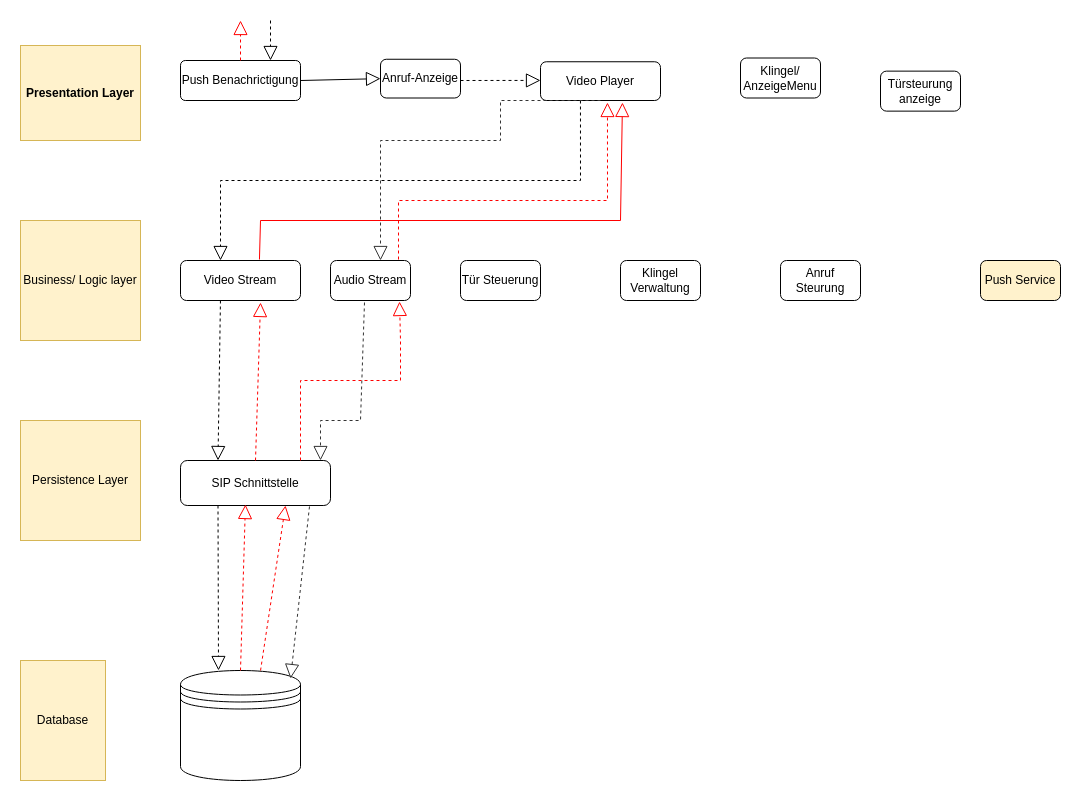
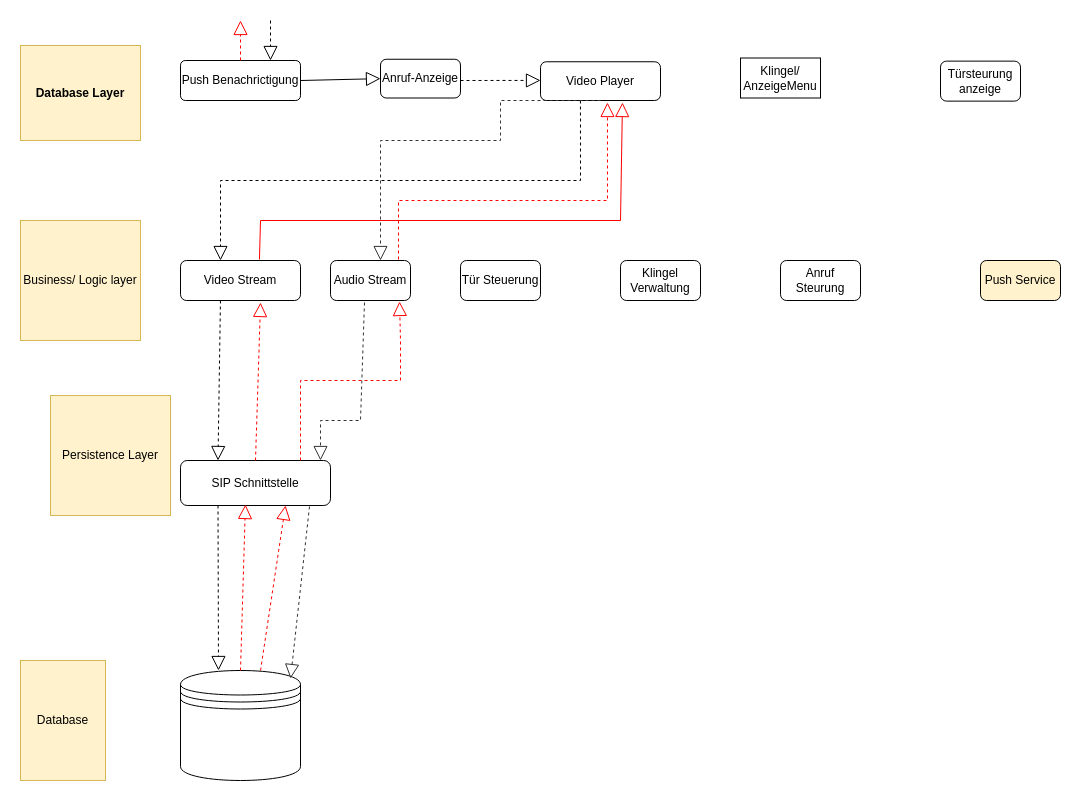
node "Klingel/ AnzeigeMenu": shape rounded rectangle -> rectangle
node "Türsteurung anzeige": moved (921, 91) -> (981, 81)
node "Presentation Layer": label "Presentation Layer" -> "Database Layer"
node "Persistence Layer": moved (81, 481) -> (111, 456)
